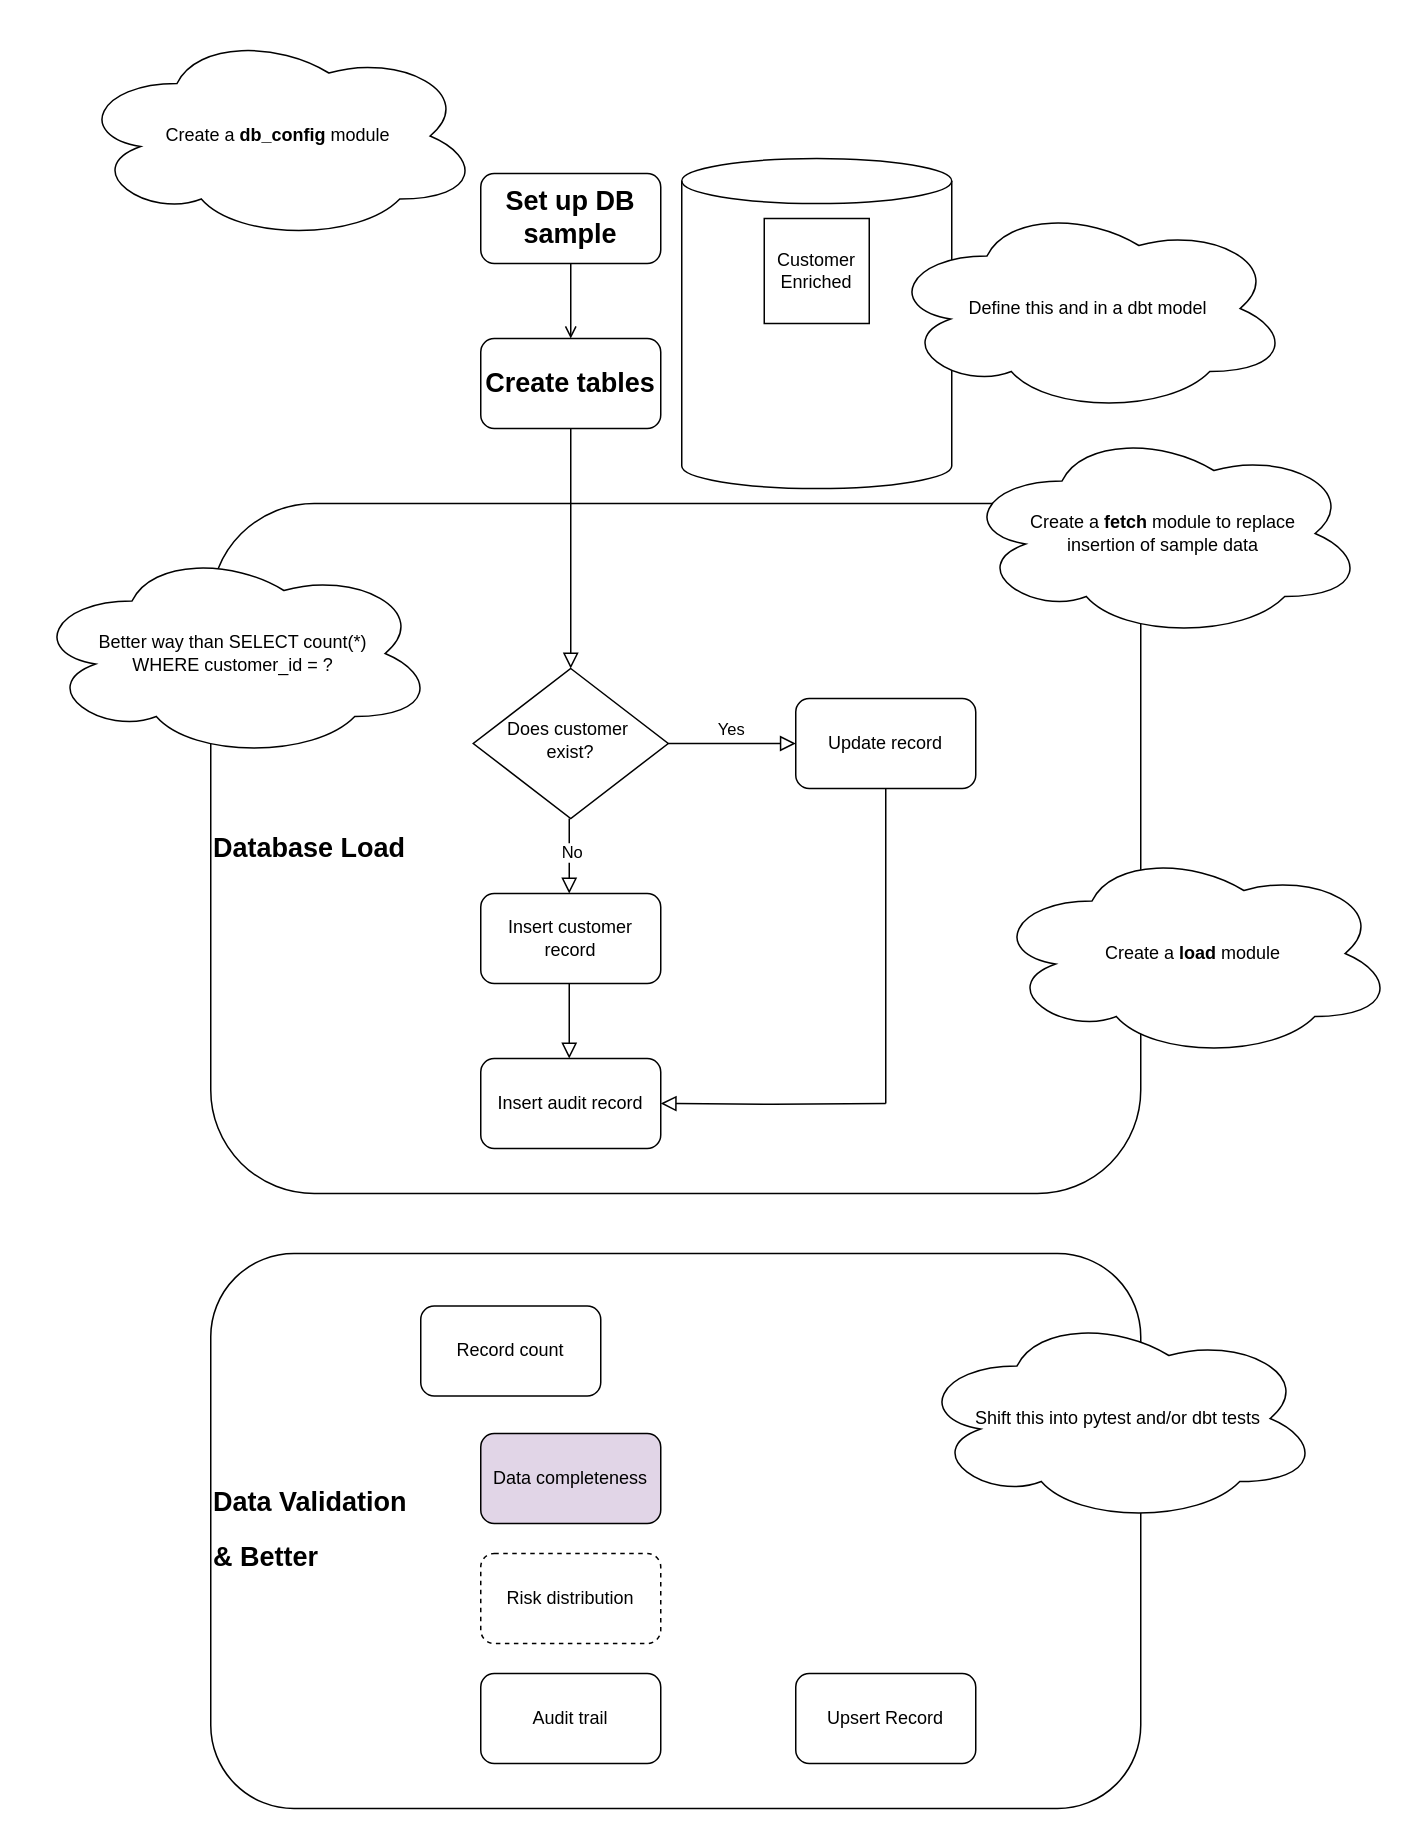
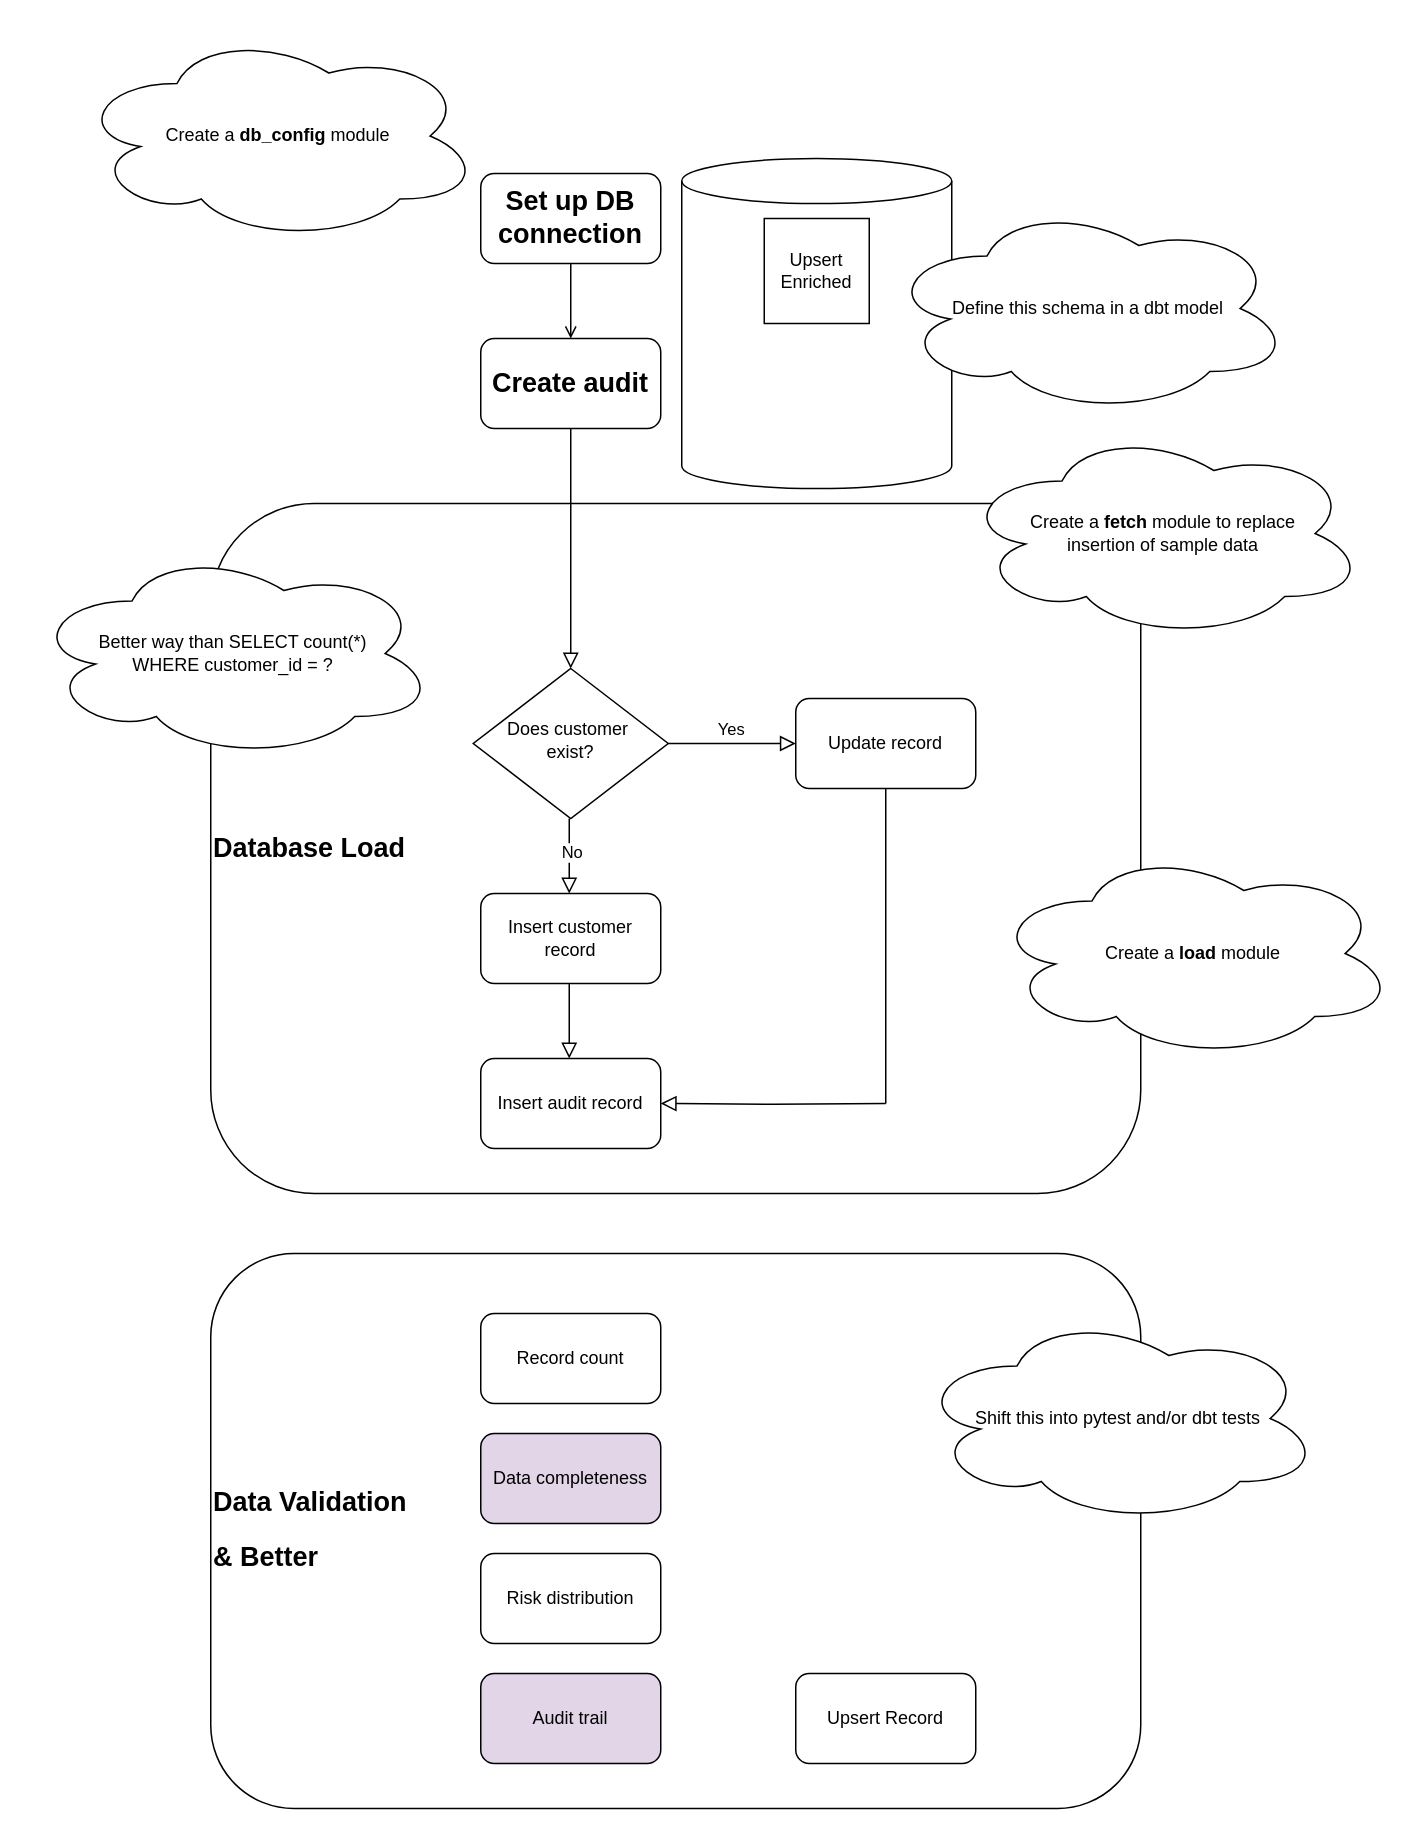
node "Set up DB sample": label "Set up DB sample" -> "Set up DB connection"
node "Customer Enriched": label "Customer Enriched" -> "Upsert Enriched"
node "Define this and in a dbt model": label "Define this and in a dbt model" -> "Define this schema in a dbt model"
node "Create tables": label "Create tables" -> "Create audit"
node "Record count": moved (511, 1351) -> (571, 1358)
node "Risk distribution": style dashed -> solid
node "Audit trail": fillcolor #ffffff -> #e1d5e7
